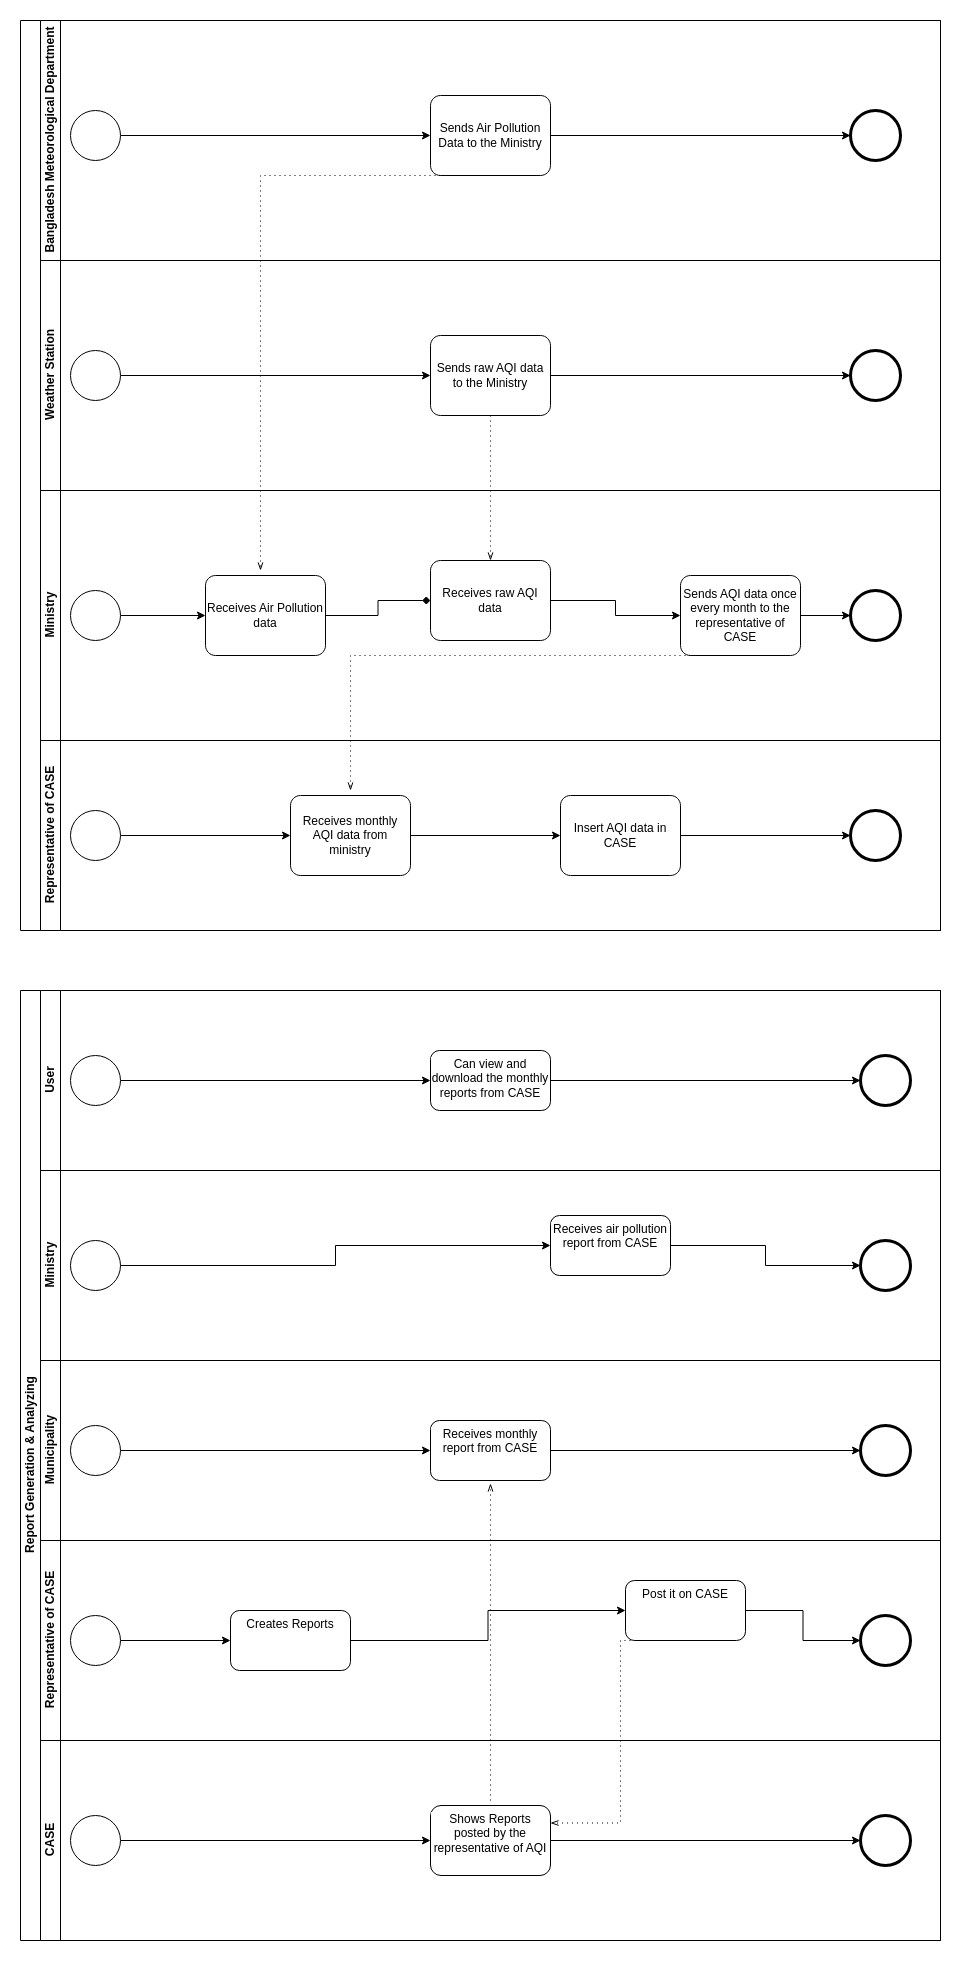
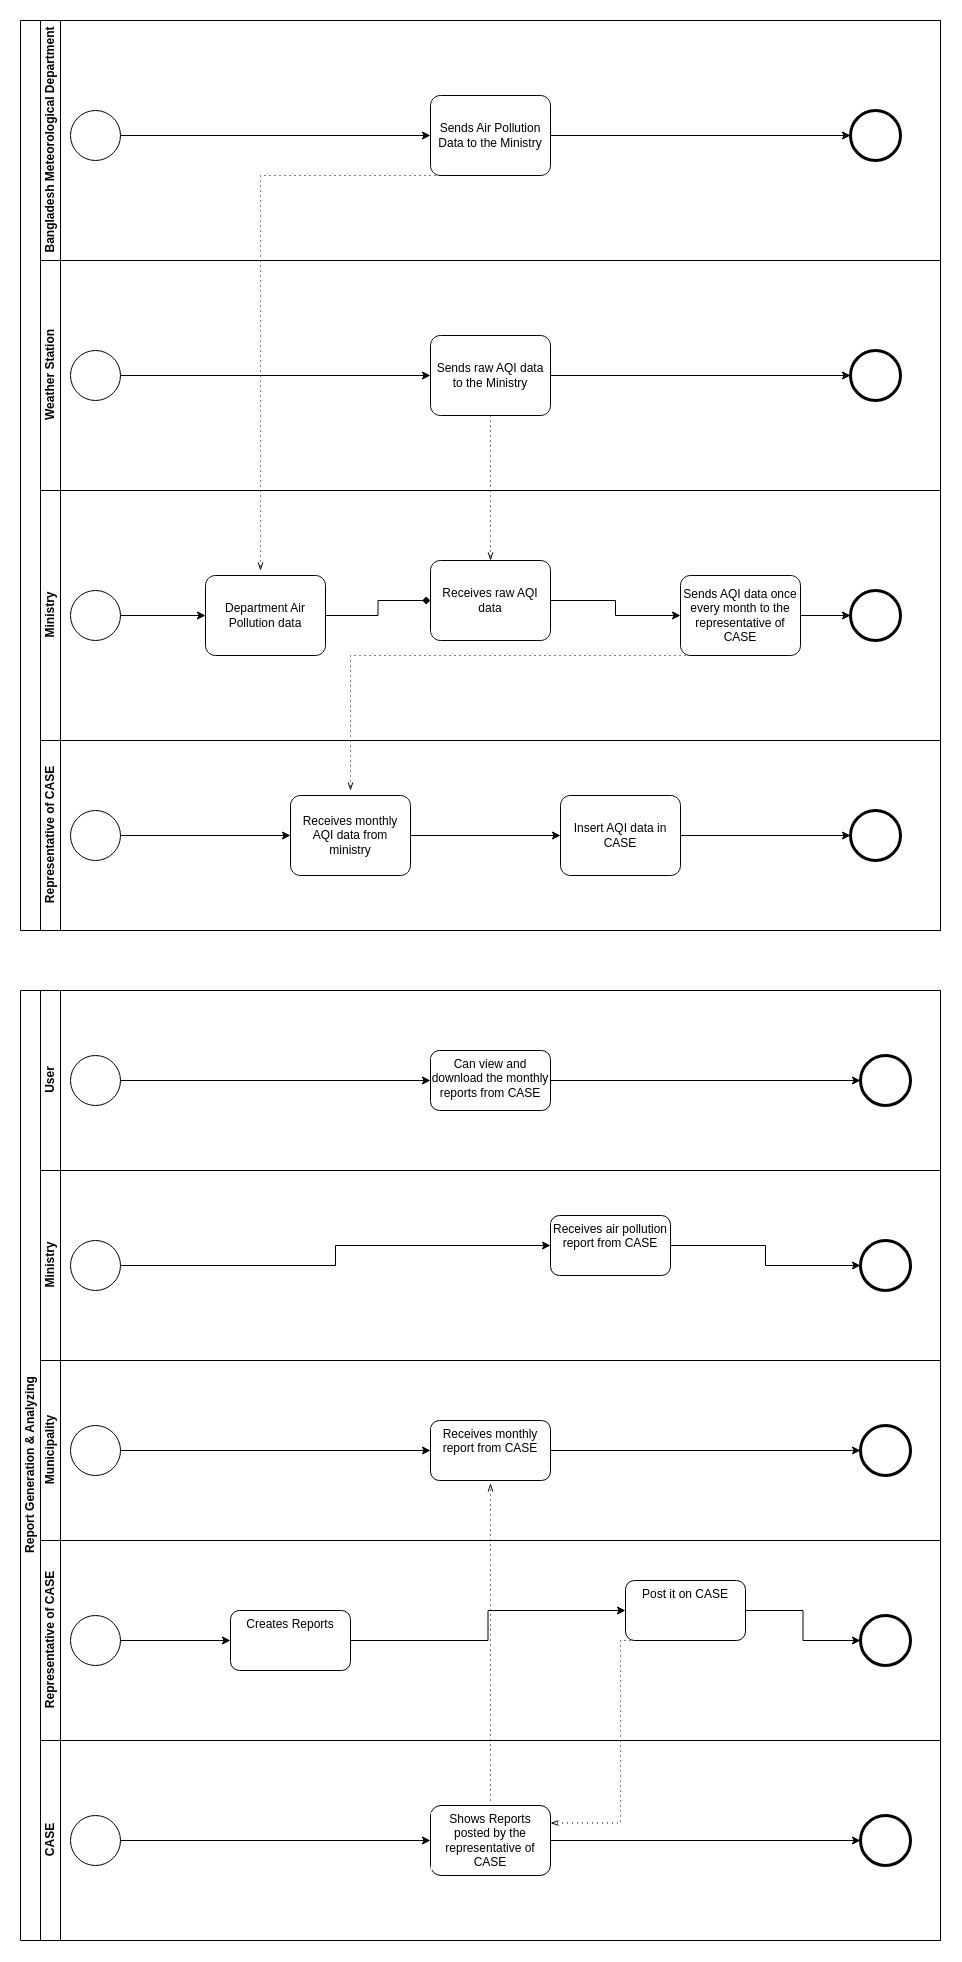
node "Receives Air Pollution data": label "Receives Air Pollution data" -> "Department Air Pollution data"
node "Shows Reports posted by the representative of AQI": label "Shows Reports posted by the representative of AQI" -> "Shows Reports posted by the representative of CASE"
